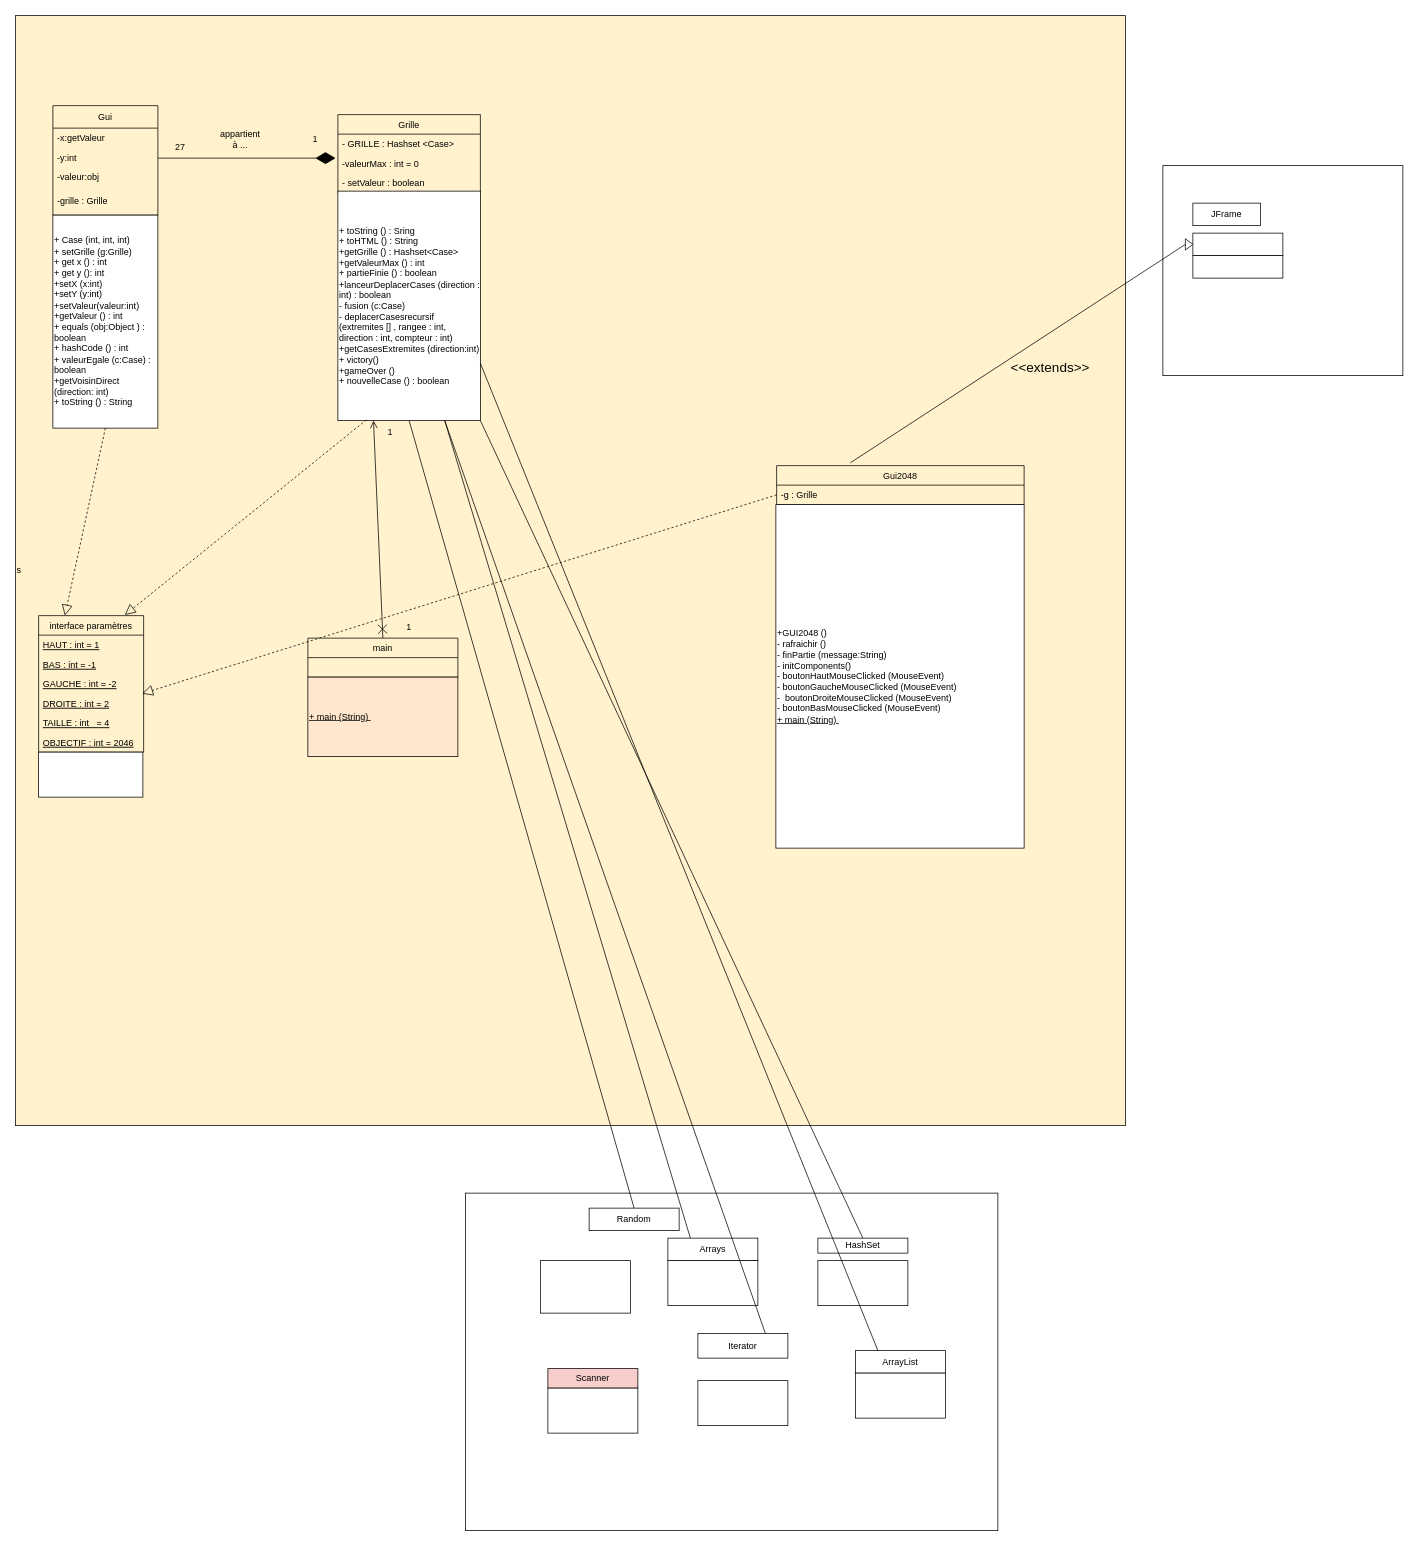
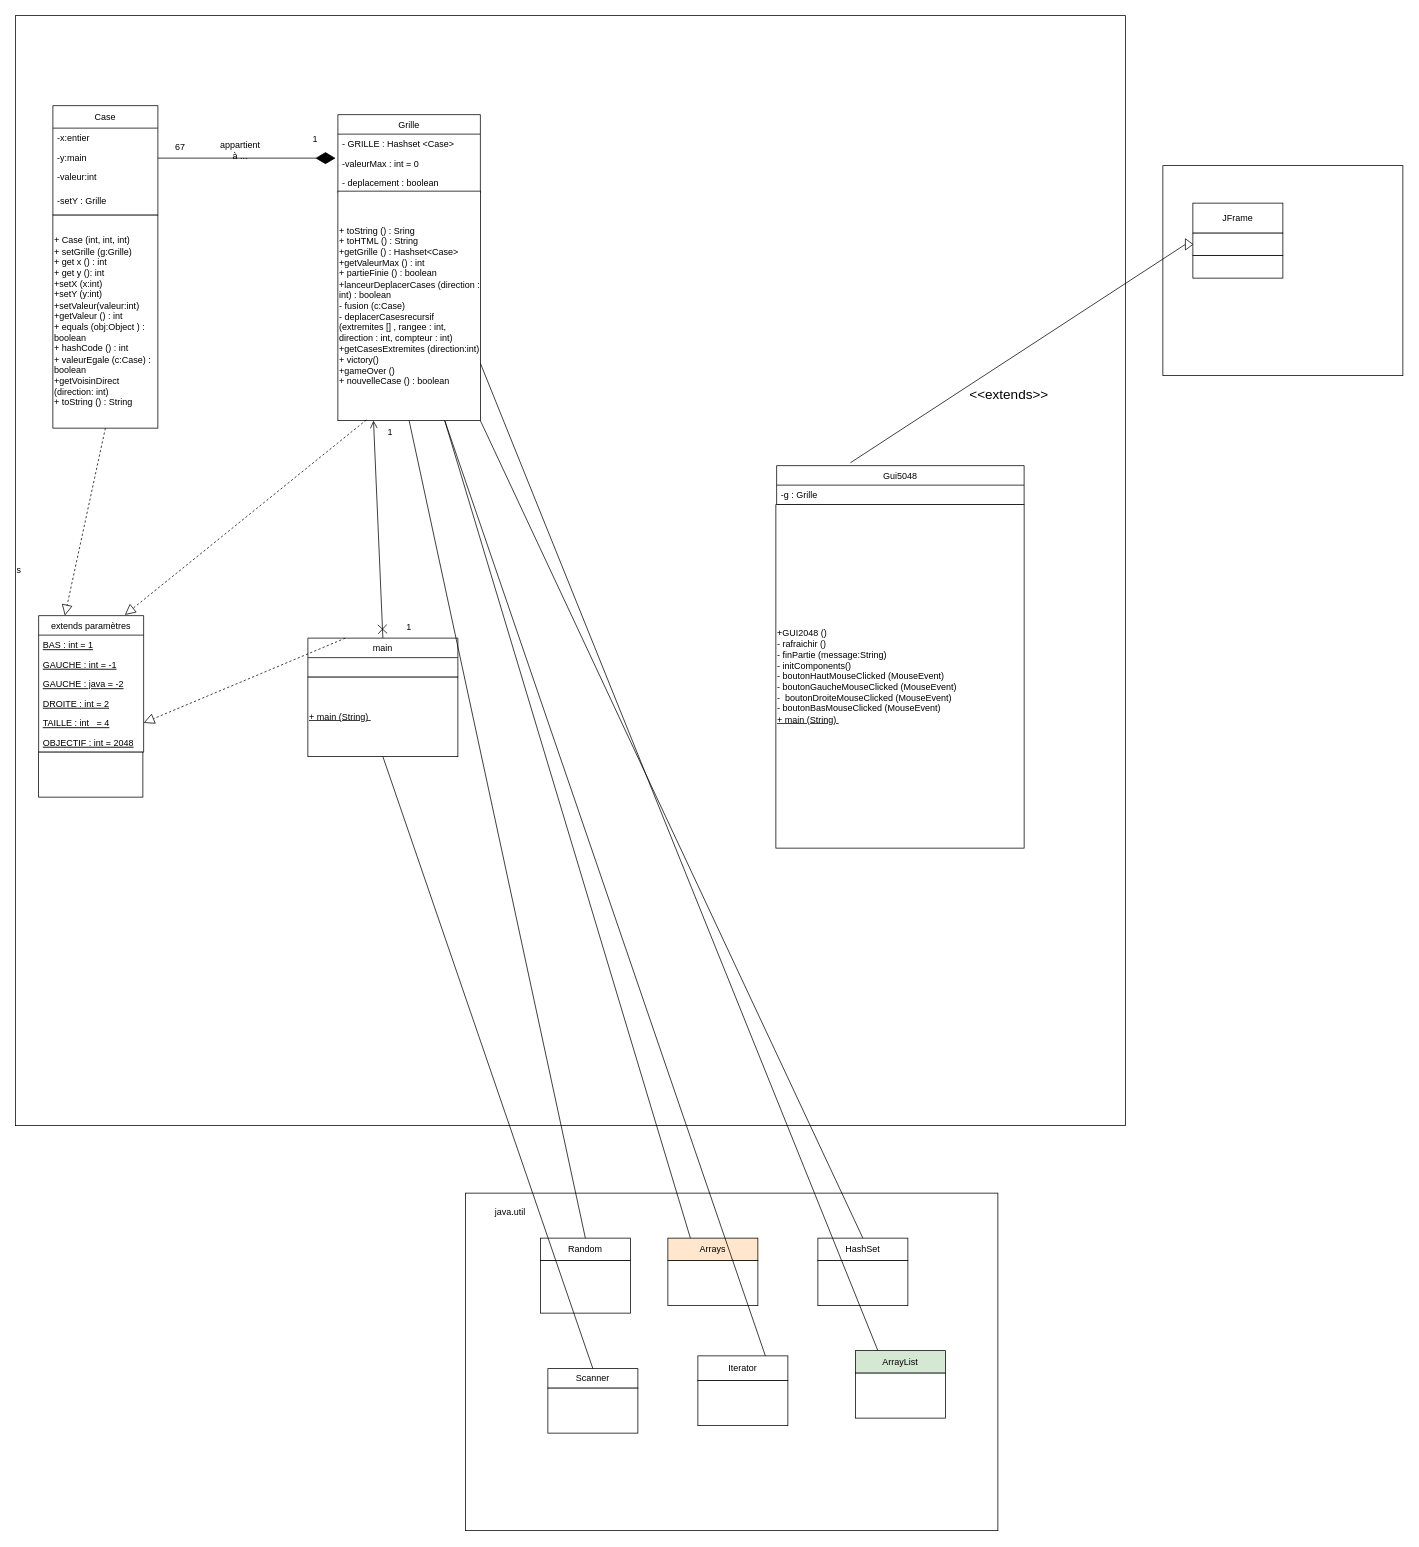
node "Gui": label "Gui" -> "Case"
node "-x:getValeur": label "-x:getValeur" -> "-x:entier"
node "appartient à ...": moved (240, 139) -> (240, 150)
node "27": label "27" -> "67"
node "-y:int": label "-y:int" -> "-y:main"
node "-valeur:obj": label "-valeur:obj" -> "-valeur:int"
node "- setValeur : boolean": label "- setValeur : boolean" -> "- deplacement : boolean"
node "-grille : Grille": label "-grille : Grille" -> "-setY : Grille"
node "JFrame": size 68x23 -> 90x30
node "<<extends>>": moved (1050, 368) -> (1009, 394)
node "Gui2048": label "Gui2048" -> "Gui5048"
edge "-g : Grille" -> "DROITE : int = 2": removed
node "s": fillcolor #fff2cc -> #ffffff
node "interface paramètres": label "interface paramètres" -> "extends paramètres"
node "HAUT : int = 1": label "HAUT : int = 1" -> "BAS : int = 1"
node "BAS : int = -1": label "BAS : int = -1" -> "GAUCHE : int = -1"
edge "main" -> "TAILLE : int = 4": added
node "GAUCHE : int = -2": label "GAUCHE : int = -2" -> "GAUCHE : java = -2"
node "+ main (String)": fillcolor #ffe6cc -> #ffffff
node "OBJECTIF : int = 2046": label "OBJECTIF : int = 2046" -> "OBJECTIF : int = 2048"
edge "+ main (String)" -- "Scanner": added
node "java.util": added
node "Random": moved (634, 1219) -> (585, 1249)
node "HashSet": size 90x15 -> 90x23
node "Arrays": fillcolor #ffffff -> #ffe6cc
node "Iterator": moved (743, 1346) -> (743, 1368)
node "ArrayList": fillcolor #ffffff -> #d5e8d4
node "Scanner": fillcolor #f8cecc -> #ffffff
